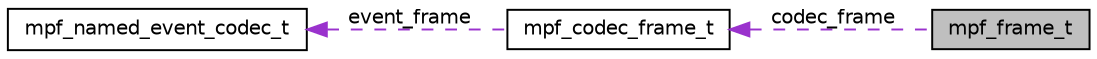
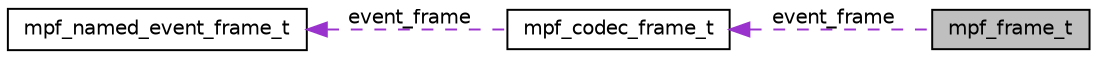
edge "mpf_frame_t" -> "mpf_codec_frame_t": label " codec_frame" -> " event_frame"
node "mpf_named_event_codec_t": label "mpf_named_event_codec_t" -> "mpf_named_event_frame_t"
